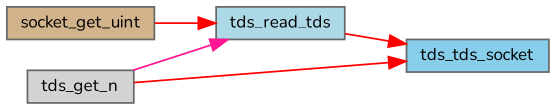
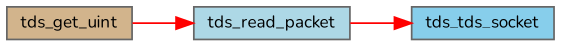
node "socket_get_uint": label "socket_get_uint" -> "tds_get_uint"
node "tds_read_tds": label "tds_read_tds" -> "tds_read_packet"
node "tds_get_n": removed
